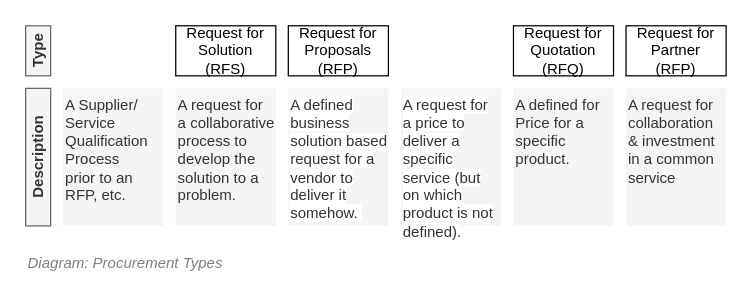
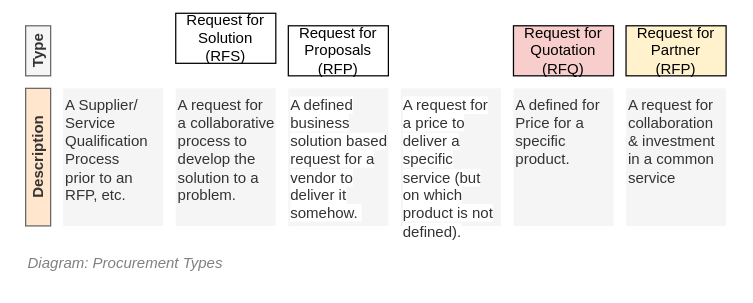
node "Request for Solution (RFS)": moved (226, 51) -> (226, 38)
node "Request for Quotation (RFQ)": fillcolor #ffffff -> #f8cecc
node "Request for Partner (RFP)": fillcolor #ffffff -> #fff2cc
node "Description": fillcolor #f5f5f5 -> #ffe6cc
